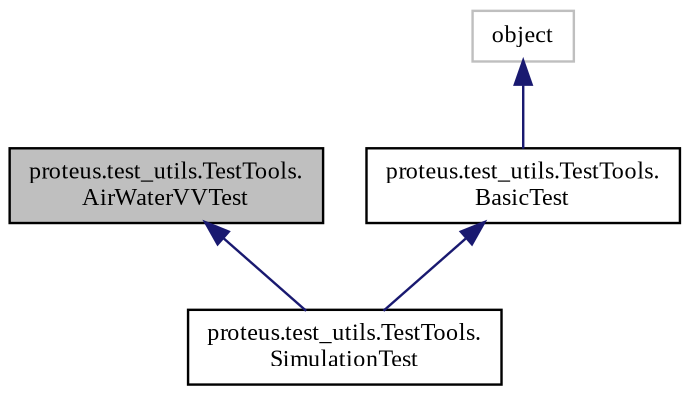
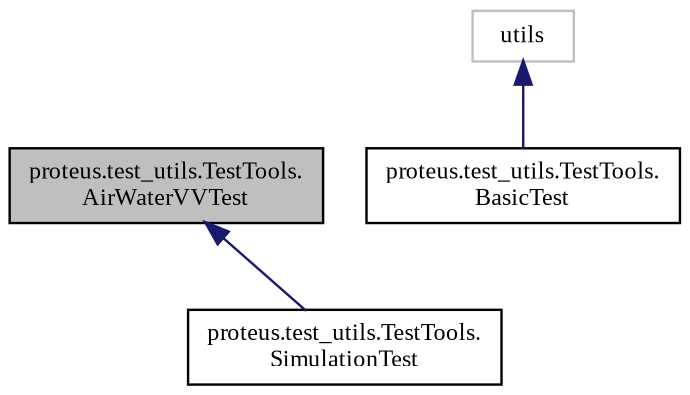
node "object": label "object" -> "utils"
edge "proteus.test_utils.TestTools. SimulationTest" -> "proteus.test_utils.TestTools. BasicTest": removed
